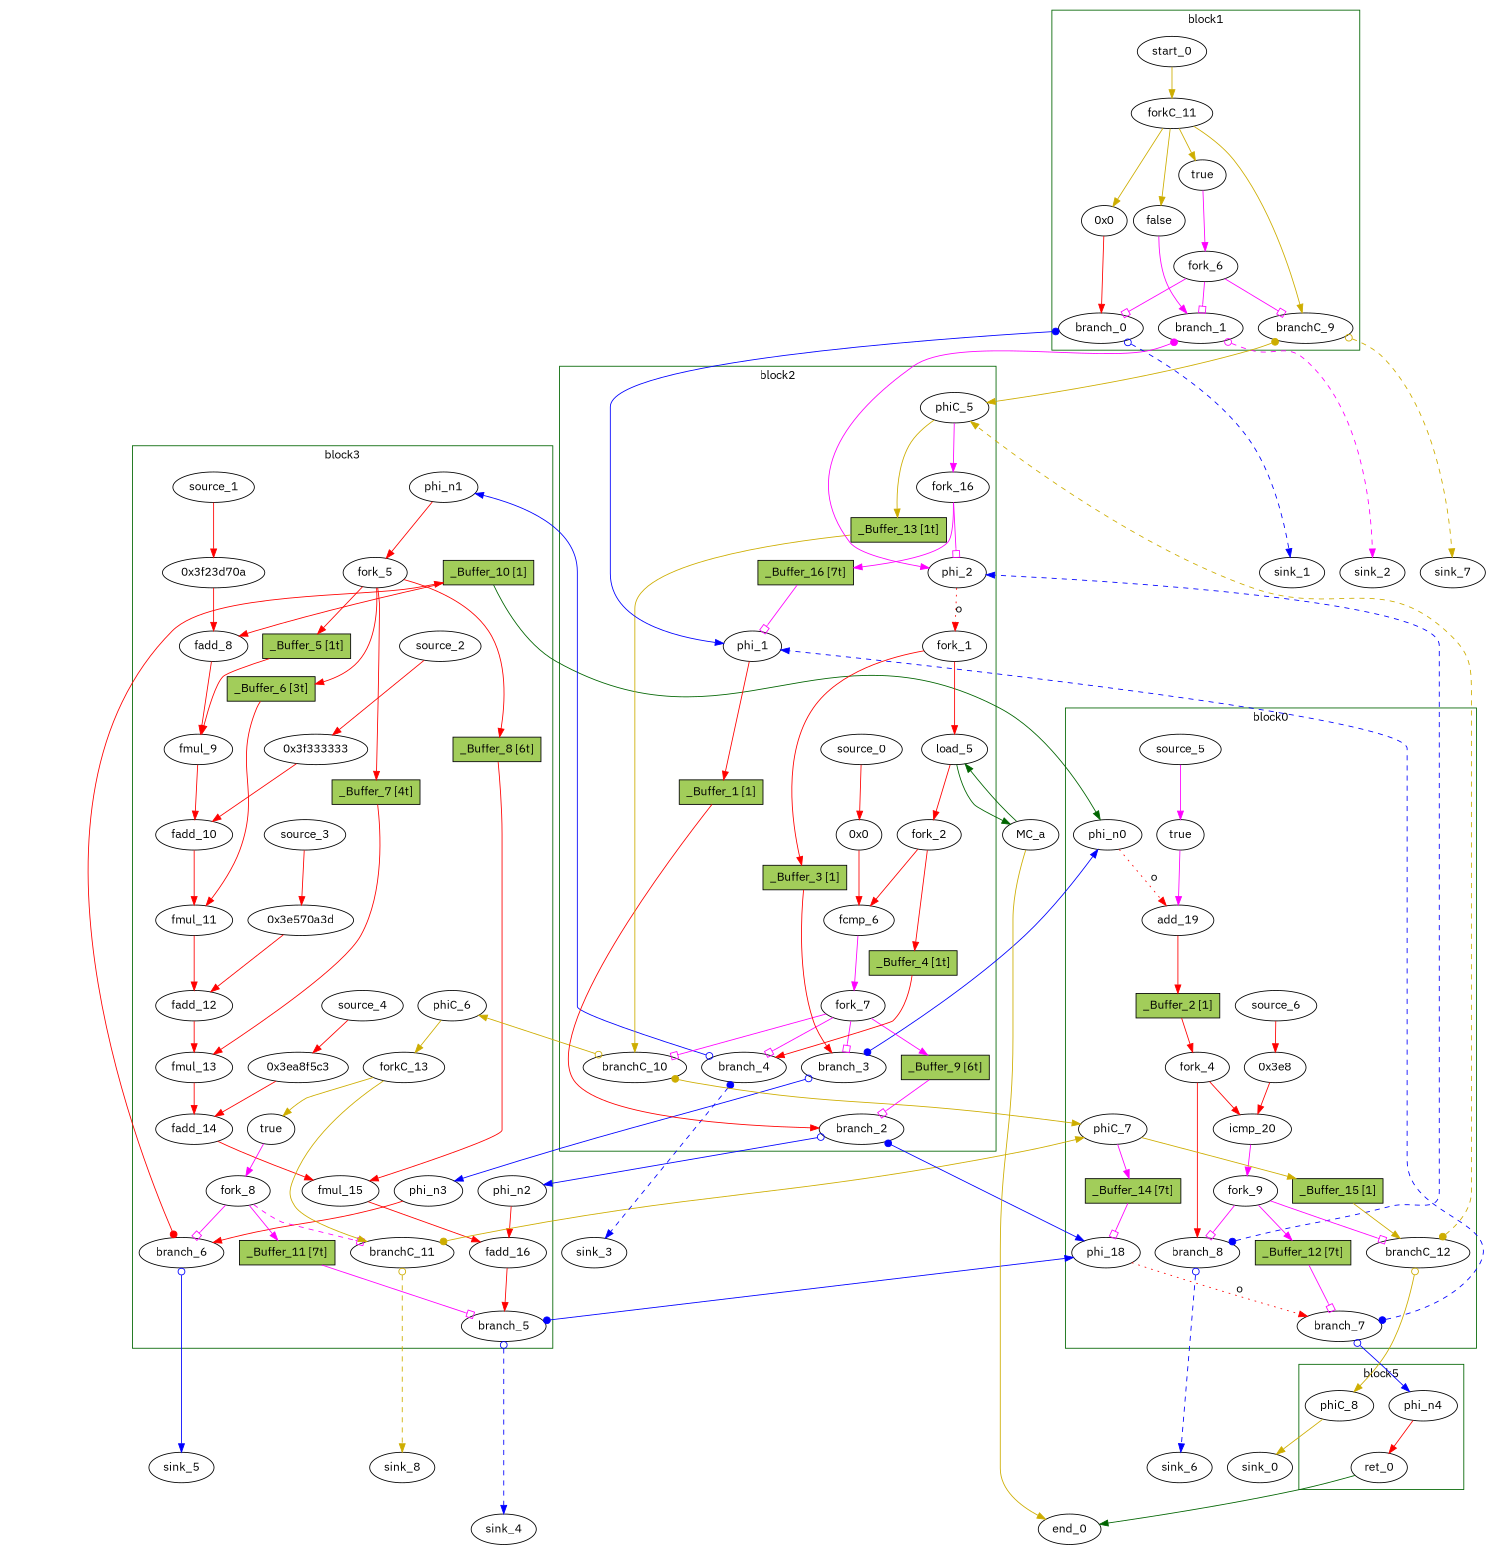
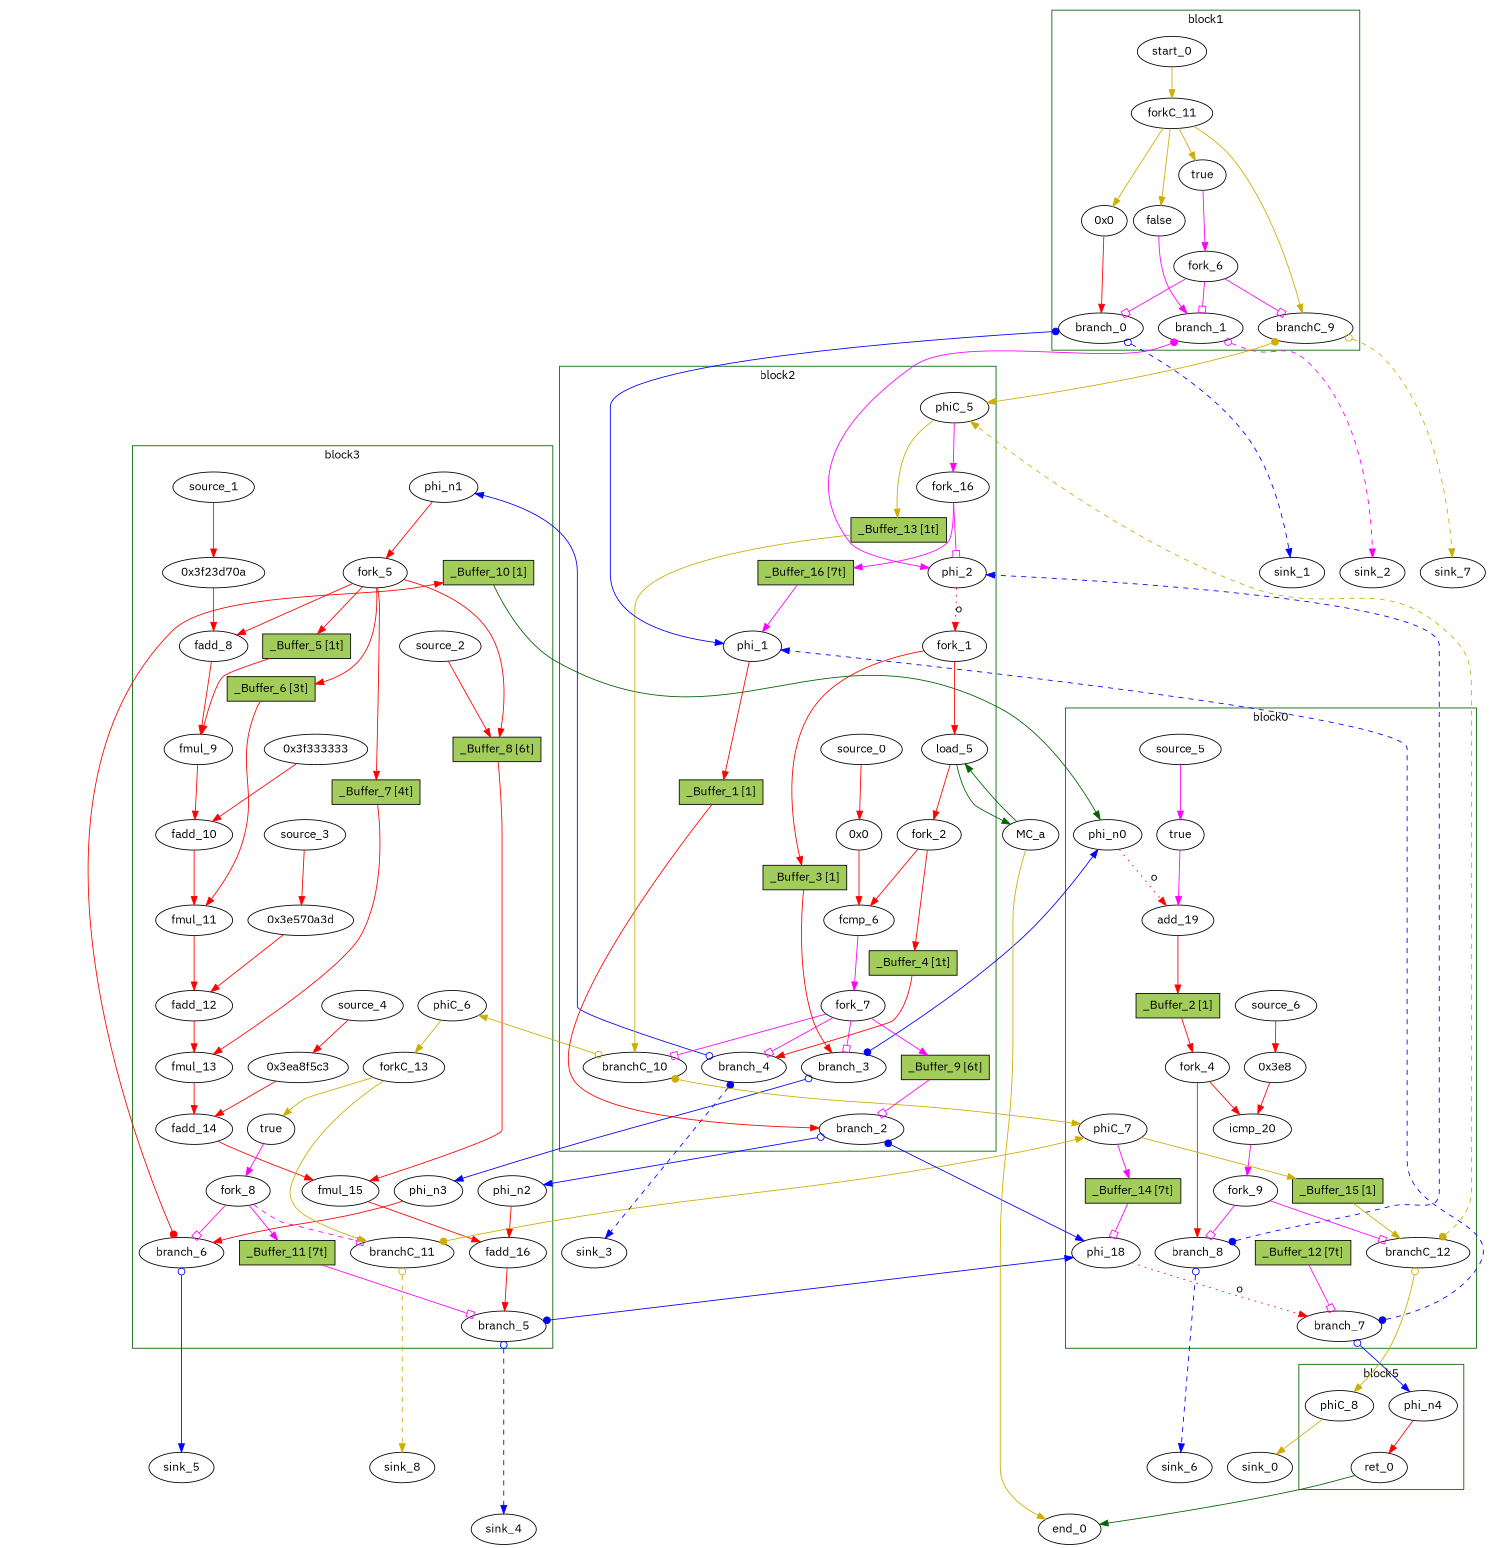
edge "_Buffer_10 [1]" -> "fadd_8": now "fork_5" -> "fadd_8"
edge "_Buffer_16 [7t]" -> "phi_1": arrowhead obox -> normal
edge "source_2" -> "0x3f333333": now "source_2" -> "_Buffer_8 [6t]"
edge "fork_9" -> "_Buffer_12 [7t]": removed
